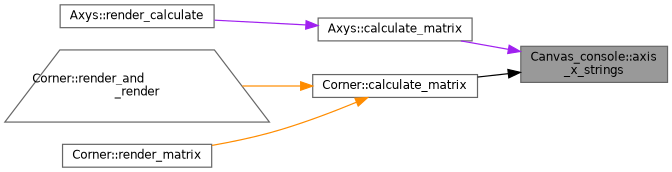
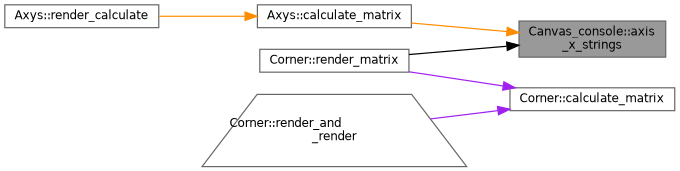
edge "Axys::render_calculate" -> "Axys::calculate_matrix": color purple -> darkorange
edge "Axys::calculate_matrix" -> "Canvas_console::axis _x_strings": color purple -> darkorange
edge "Corner::calculate_matrix" -> "Canvas_console::axis _x_strings": now "Corner::render_matrix" -> "Canvas_console::axis _x_strings"
edge "Corner::render_and _render" -> "Corner::calculate_matrix": color darkorange -> purple
edge "Corner::render_matrix" -> "Corner::calculate_matrix": color darkorange -> purple
